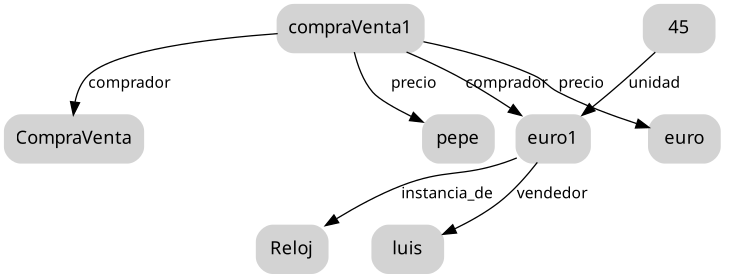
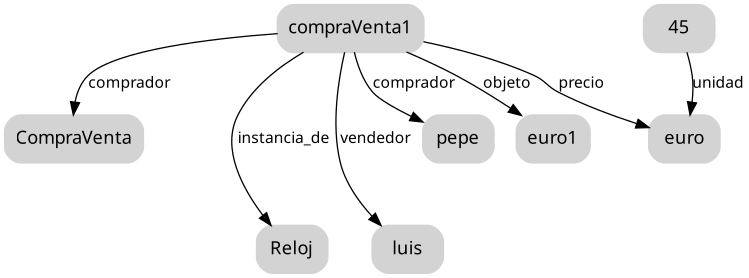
edge "45" -> "euro1": now "45" -> "euro"
edge "compraVenta1" -> "pepe": label "precio" -> "comprador"
edge "compraVenta1" -> "euro1": label "comprador" -> "objeto"
edge "euro1" -> "Reloj": now "compraVenta1" -> "Reloj"
edge "euro1" -> "luis": now "compraVenta1" -> "luis"
